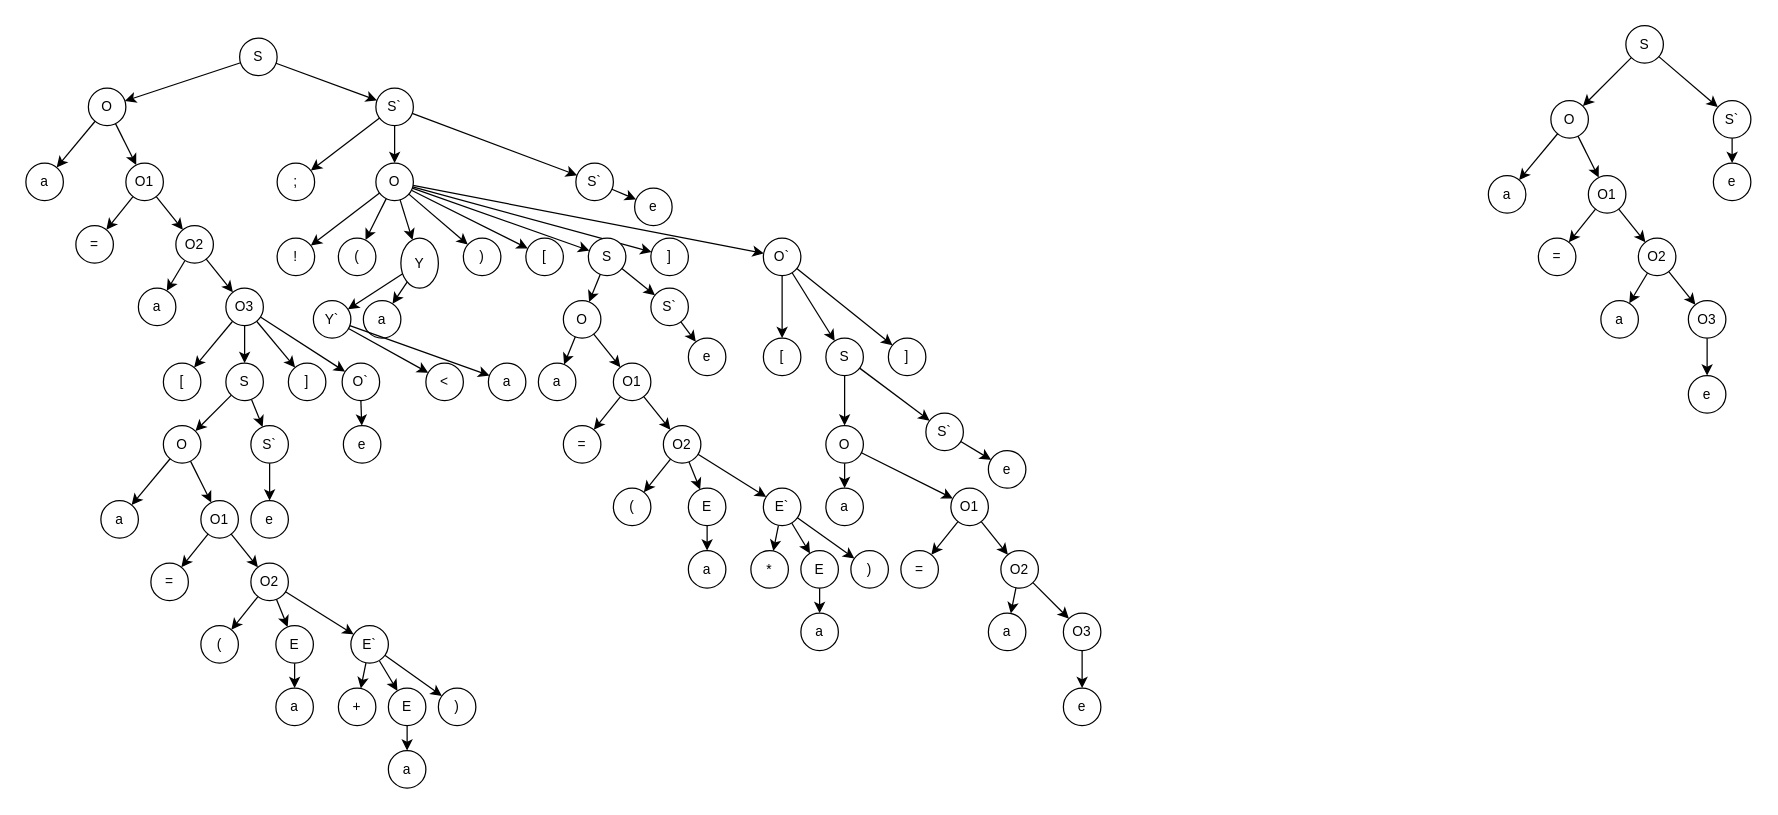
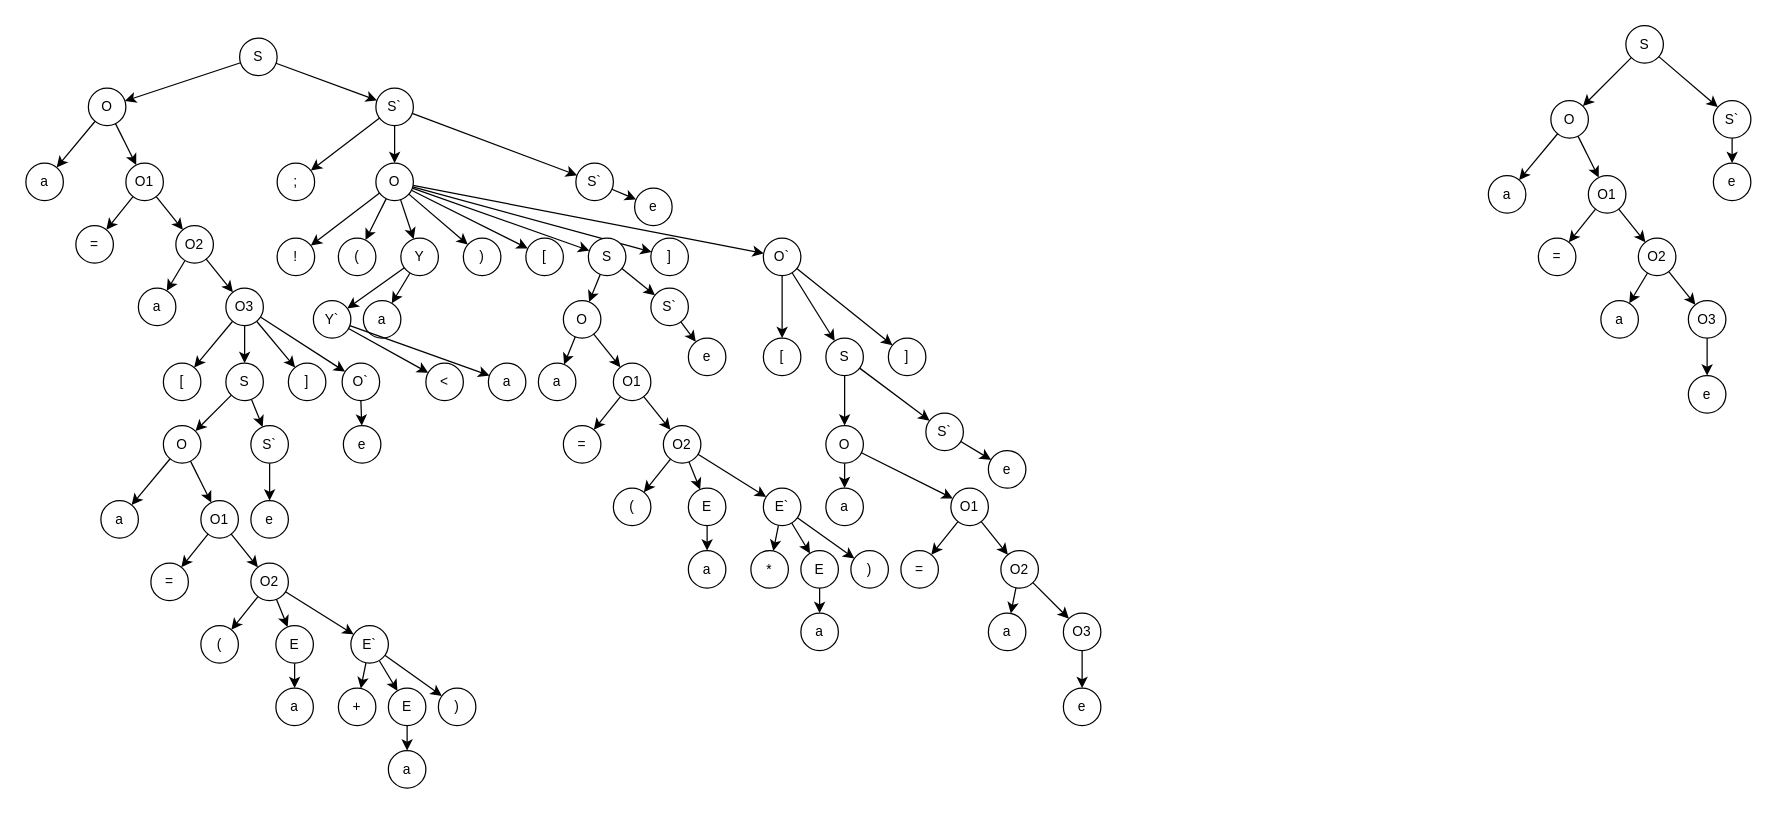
node "Y": size 38x50 -> 38x38
